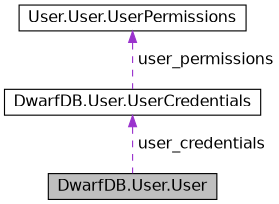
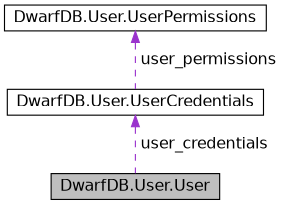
node "User.User.UserPermissions": label "User.User.UserPermissions" -> "DwarfDB.User.UserPermissions"
